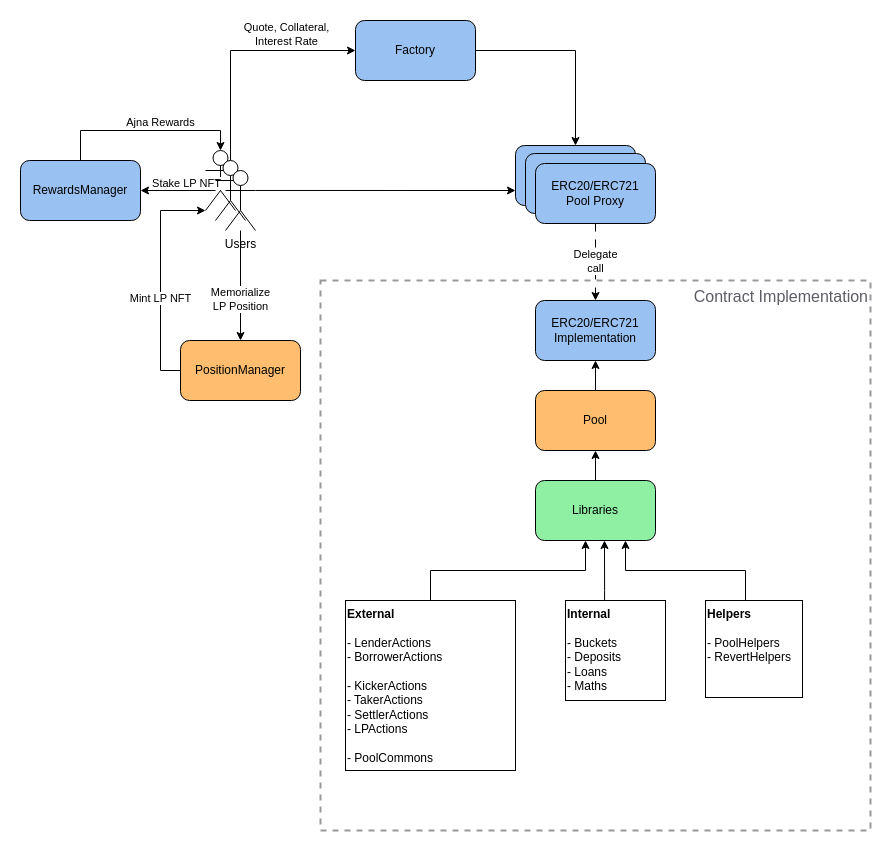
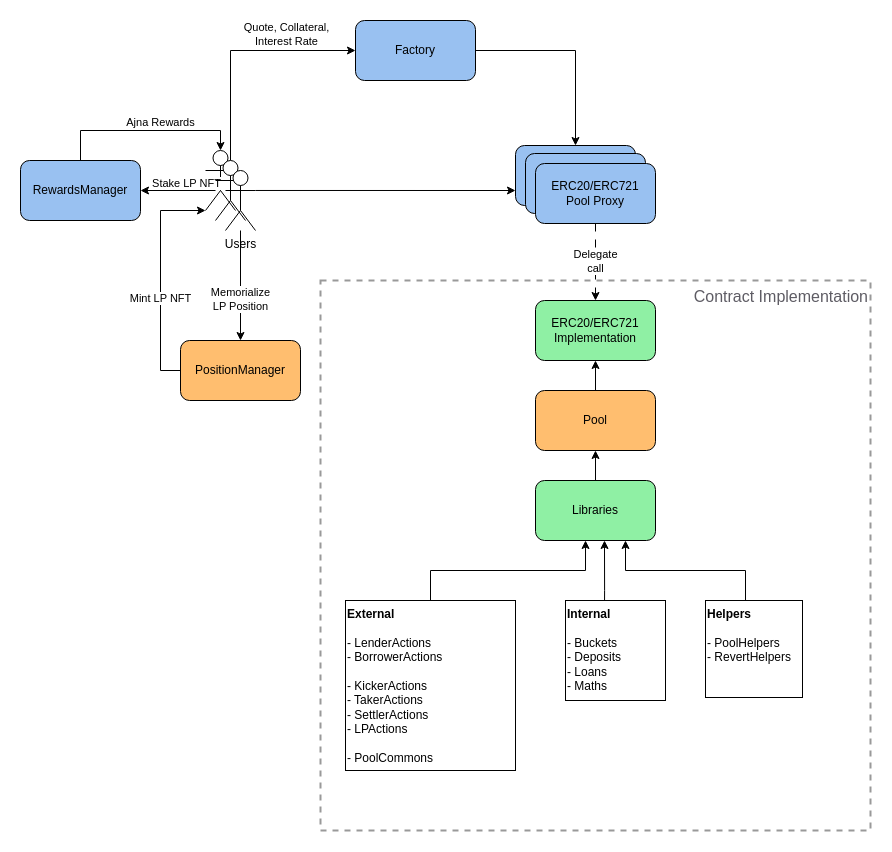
node "ERC20/ERC721 Implementation": fillcolor #99c1f1 -> #8ff0a4
